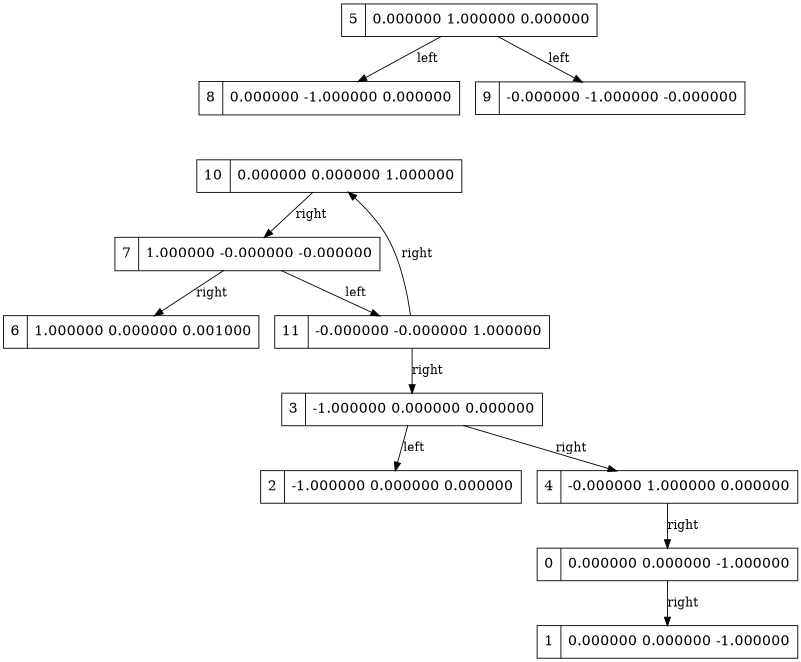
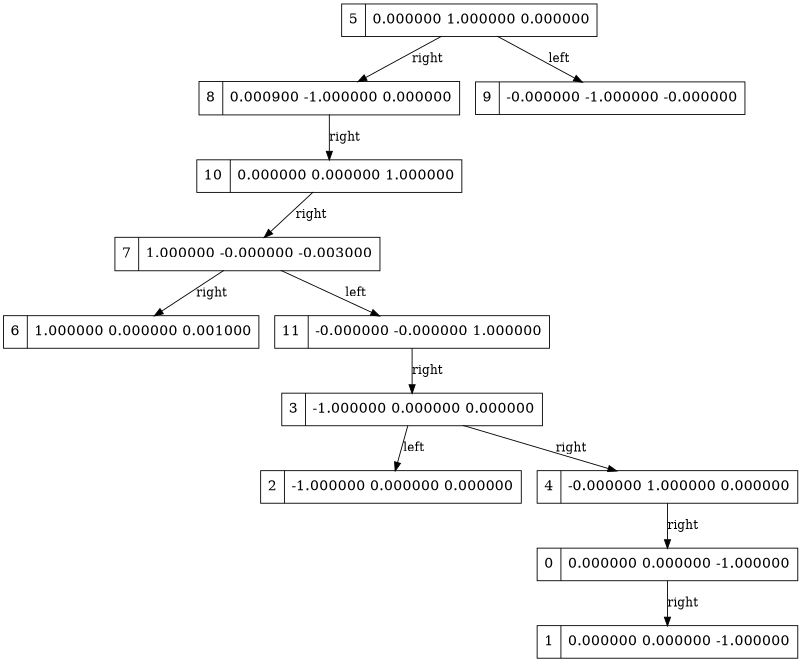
edge "5" -> "8": label "left" -> "right"
node "8": text "0.000000 -1.000000 0.000000" -> "0.000900 -1.000000 0.000000"
edge "11" -> "10": now "8" -> "10"
node "7": text "1.000000 -0.000000 -0.000000" -> "1.000000 -0.000000 -0.003000"
